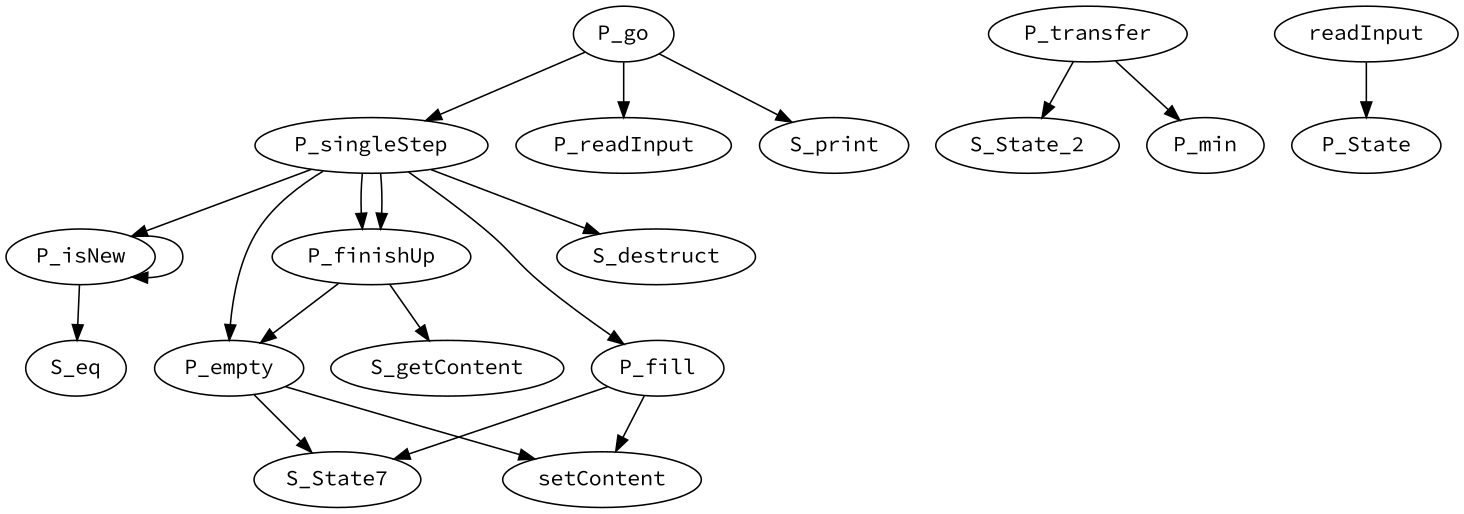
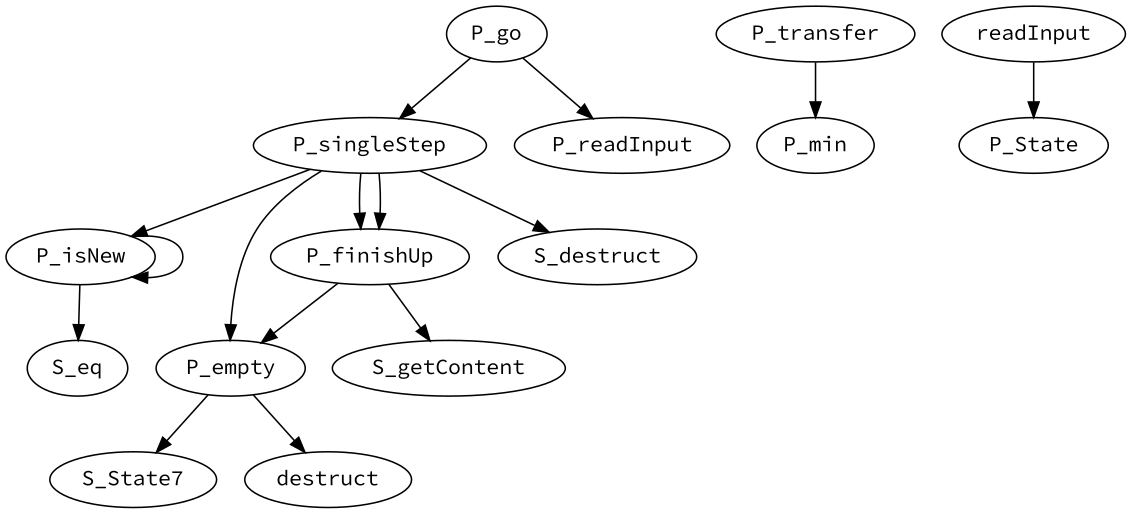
node "S_print": removed
node "S_State_2": removed
node "P_fill": removed
node "setContent": label "setContent" -> "destruct"
